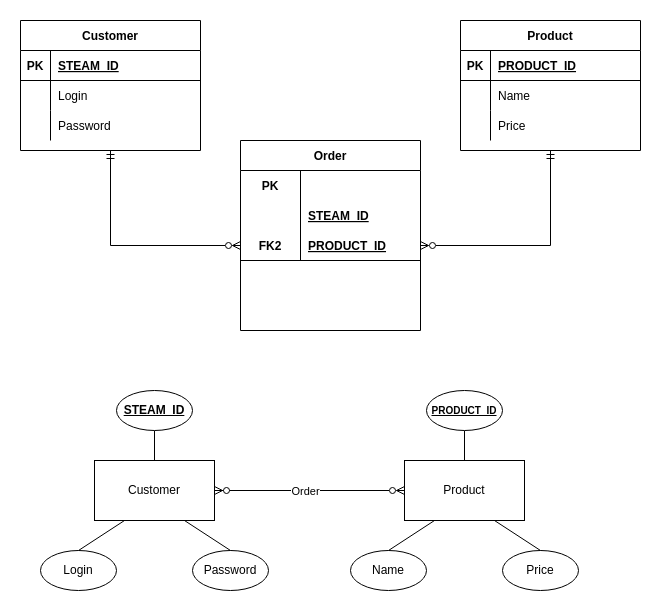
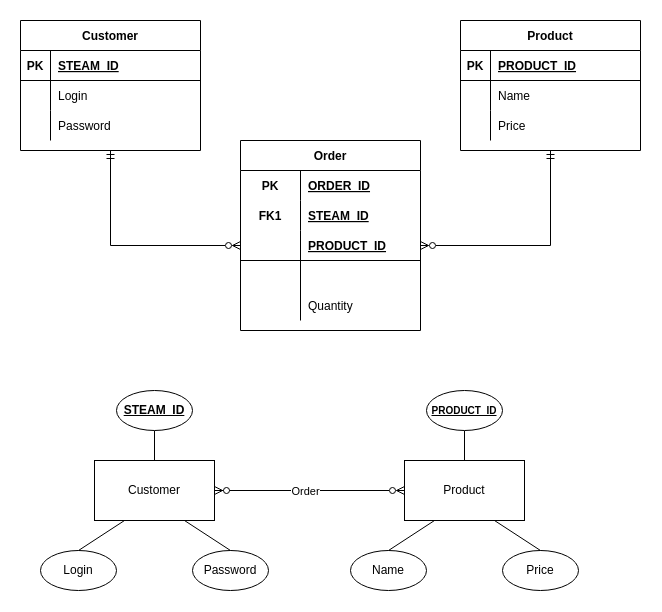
node "ORDER_ID": added
node "FK1": added
node "FK2": removed
node "Quantity": added
